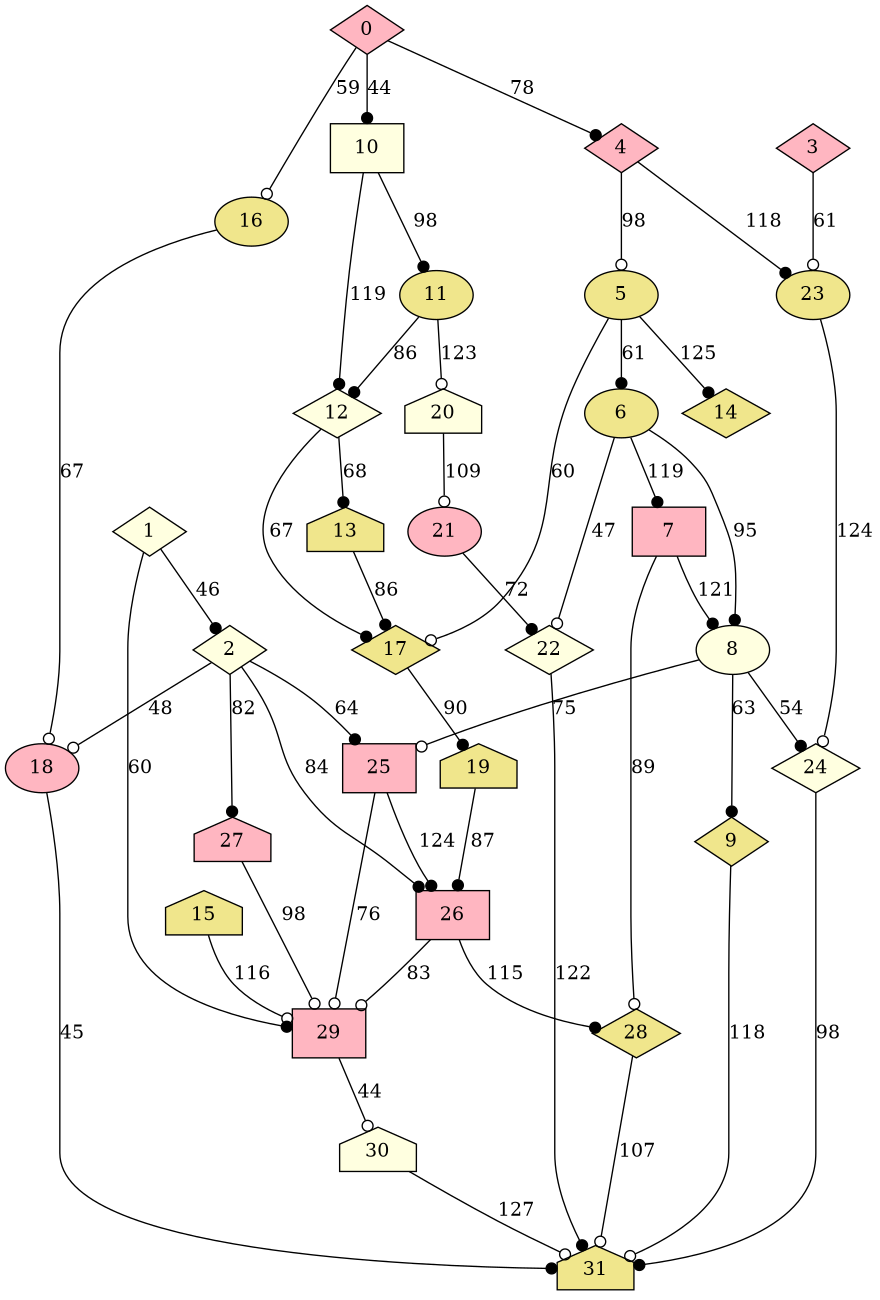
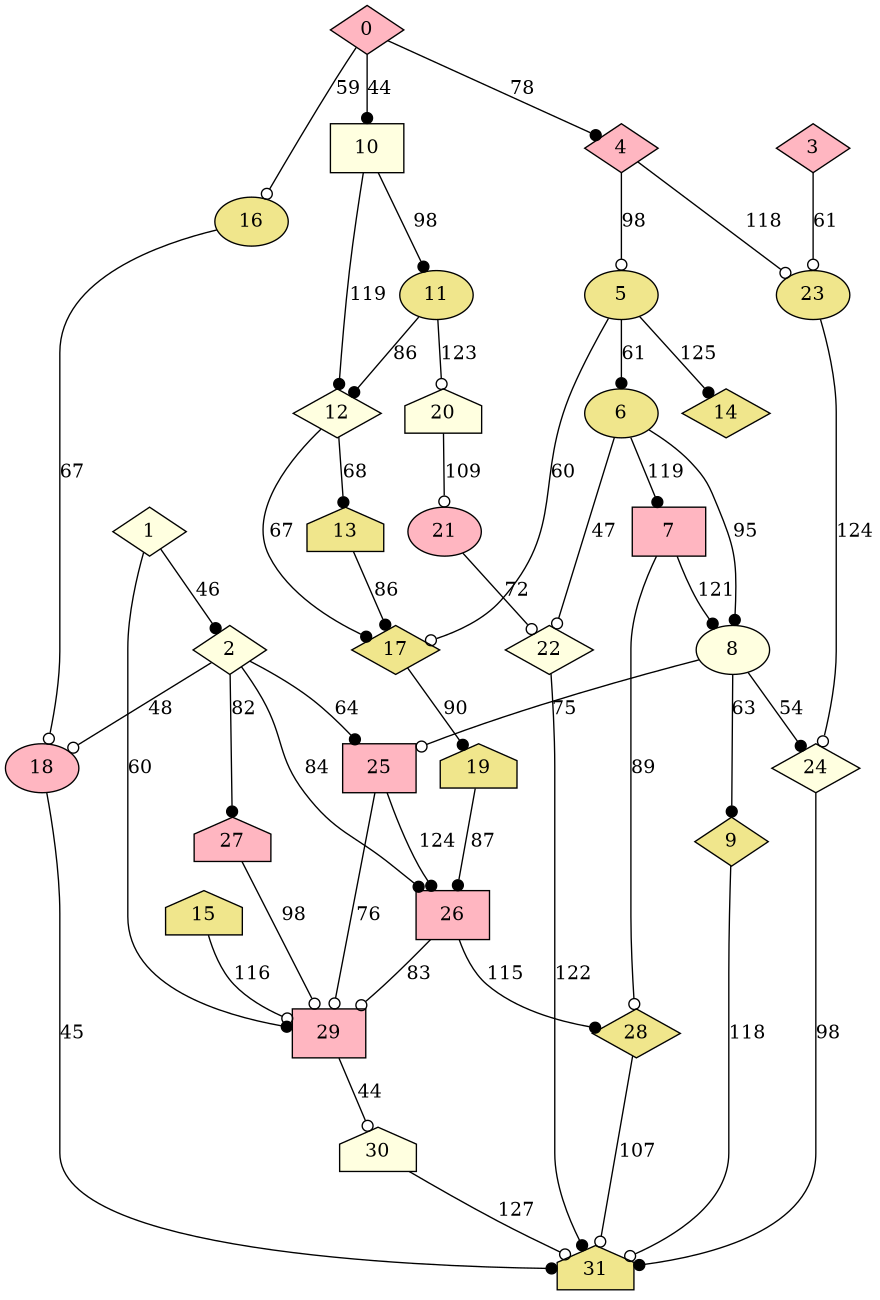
edge "4" -> "23": arrowhead dot -> odot
edge "21" -> "22": arrowhead dot -> odot
